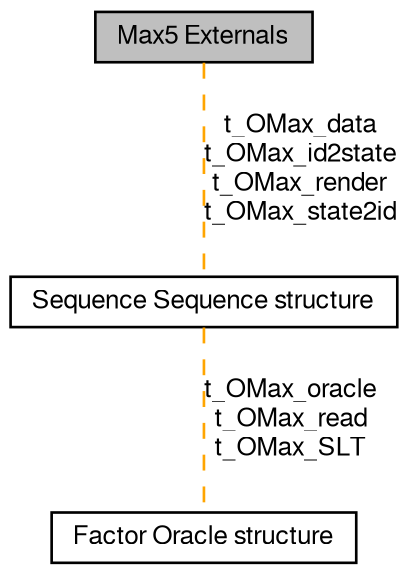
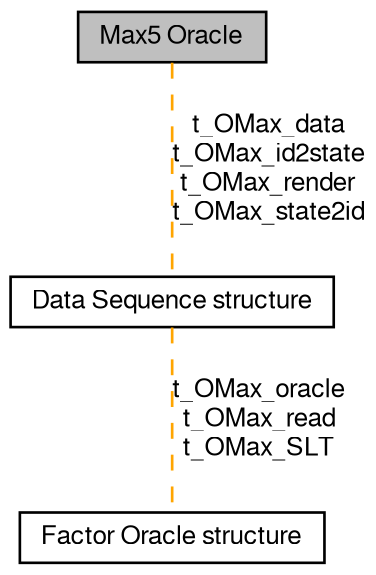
node "Max5 Externals": label "Max5 Externals" -> "Max5 Oracle"
node "Sequence Sequence structure": label "Sequence Sequence structure" -> "Data Sequence structure"
